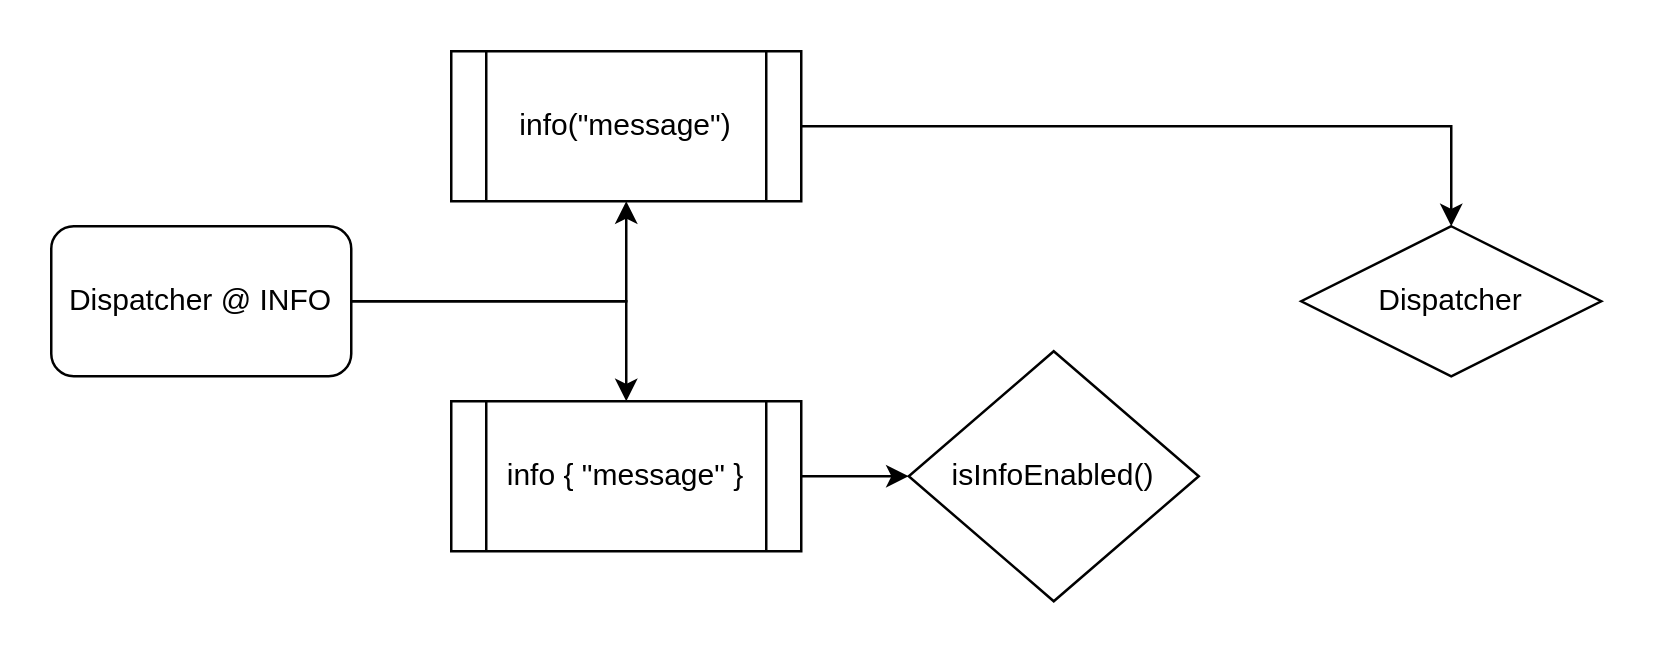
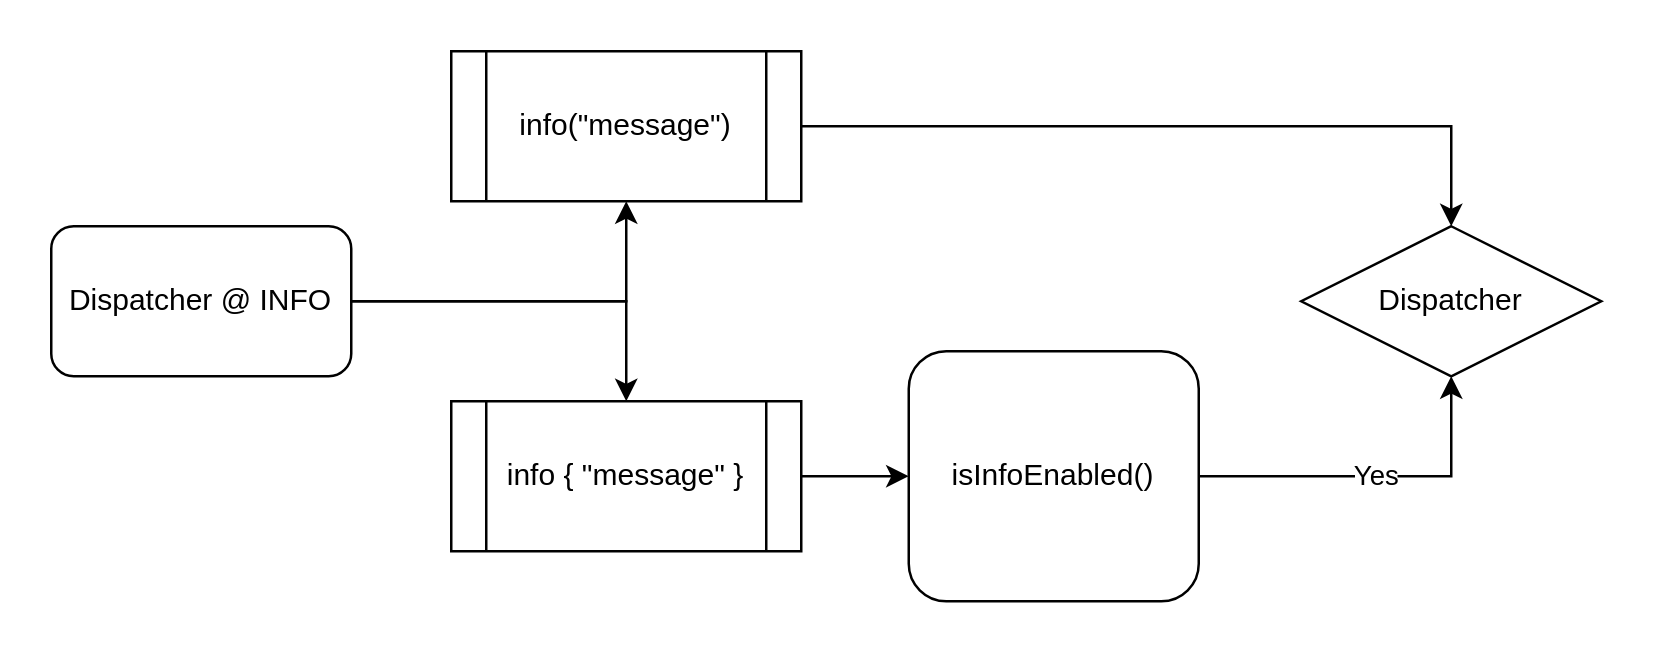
node "isInfoEnabled()": shape diamond -> rounded rectangle
edge "isInfoEnabled()" -> "Dispatcher": added, label "Yes"
